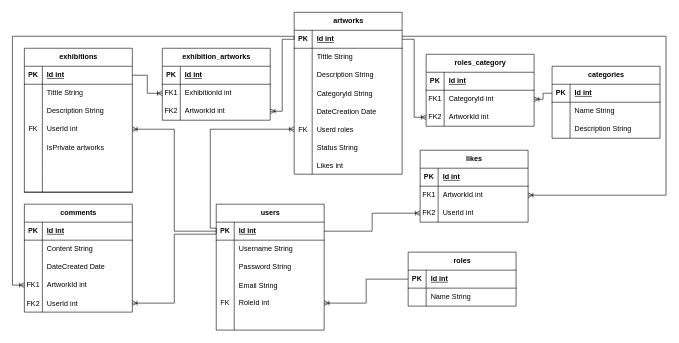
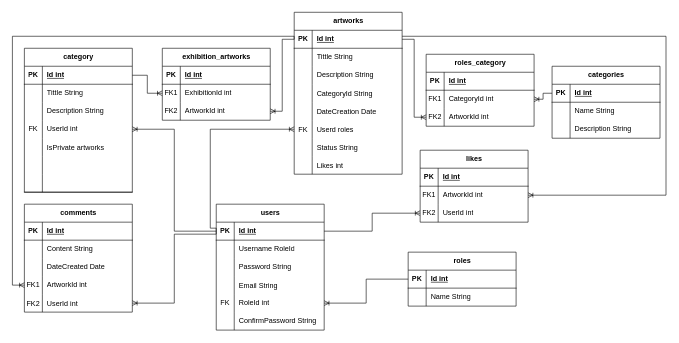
node "exhibitions": label "exhibitions" -> "category"
node "Username String": label "Username String" -> "Username RoleId"
node "ConfirmPassword String": added
